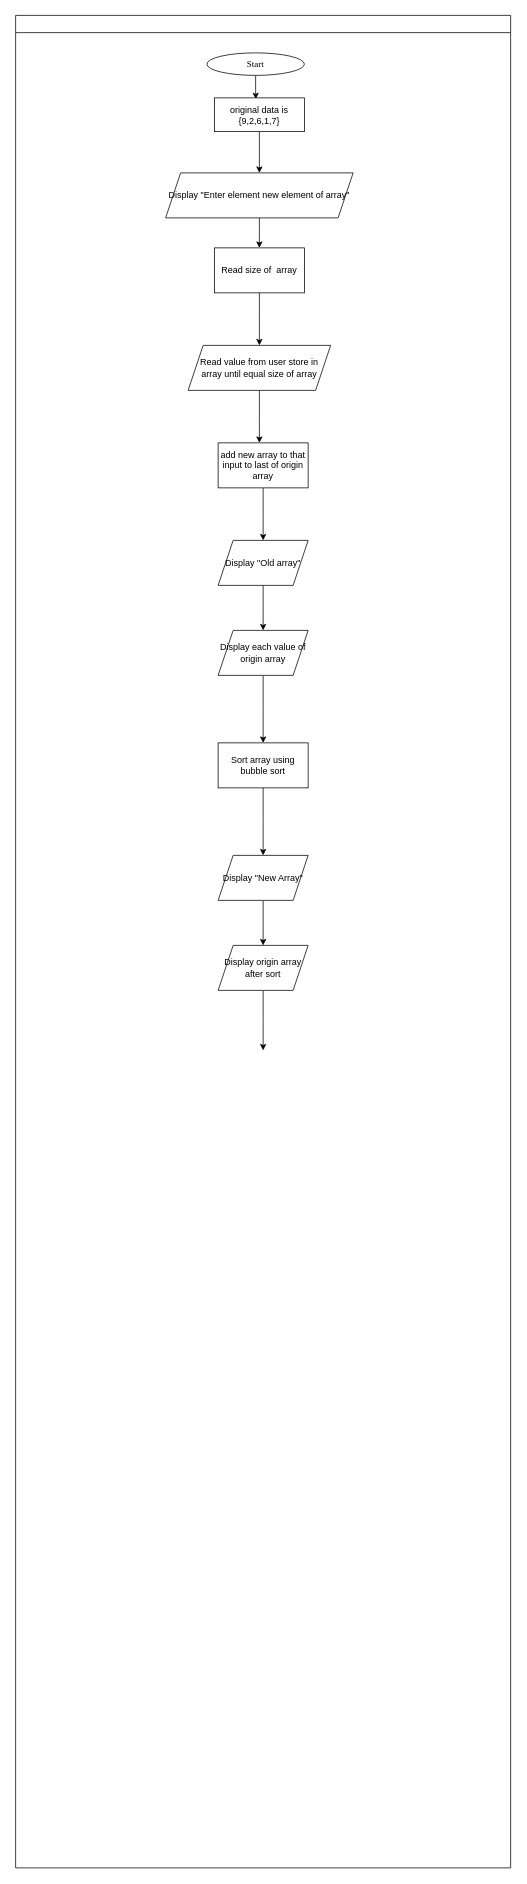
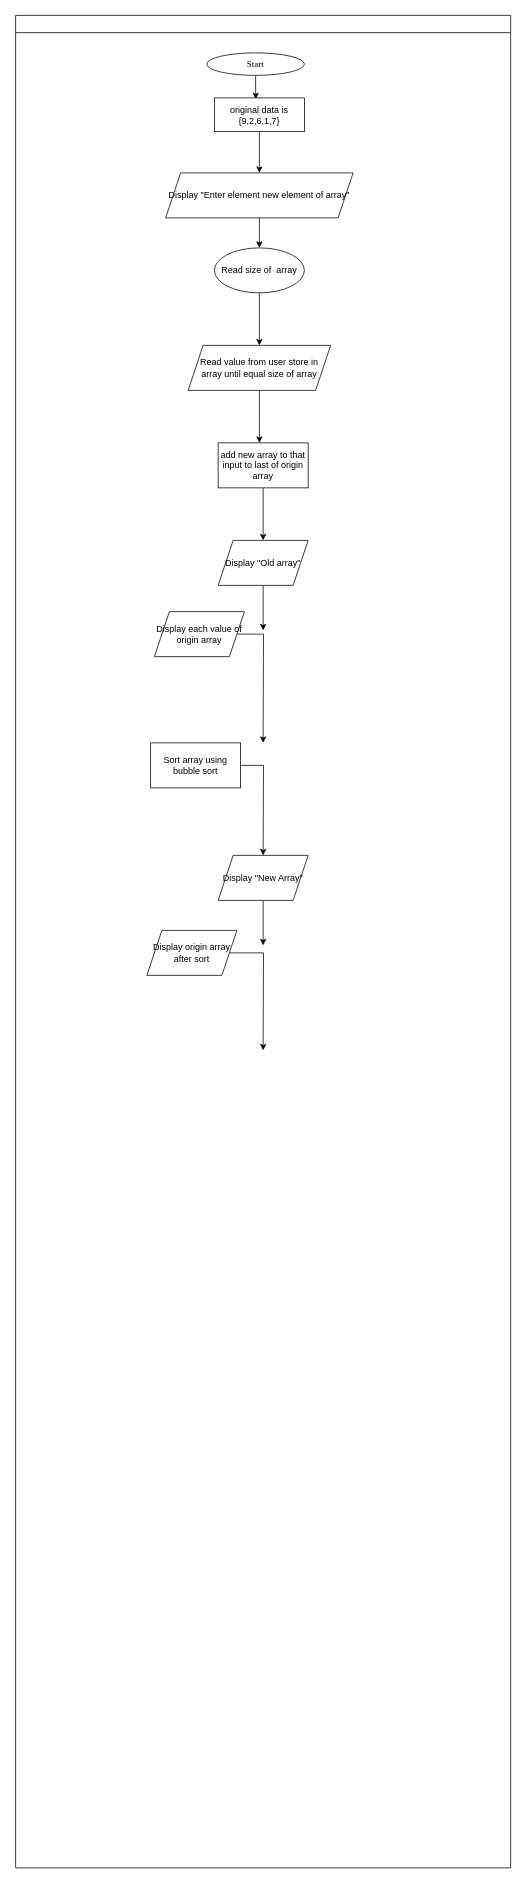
node "Read size of array": shape rectangle -> ellipse
node "Display each value of origin array": moved (263, 653) -> (199, 634)
node "Sort array using bubble sort": moved (263, 765) -> (195, 765)
node "Display origin array after sort": moved (263, 968) -> (192, 953)
